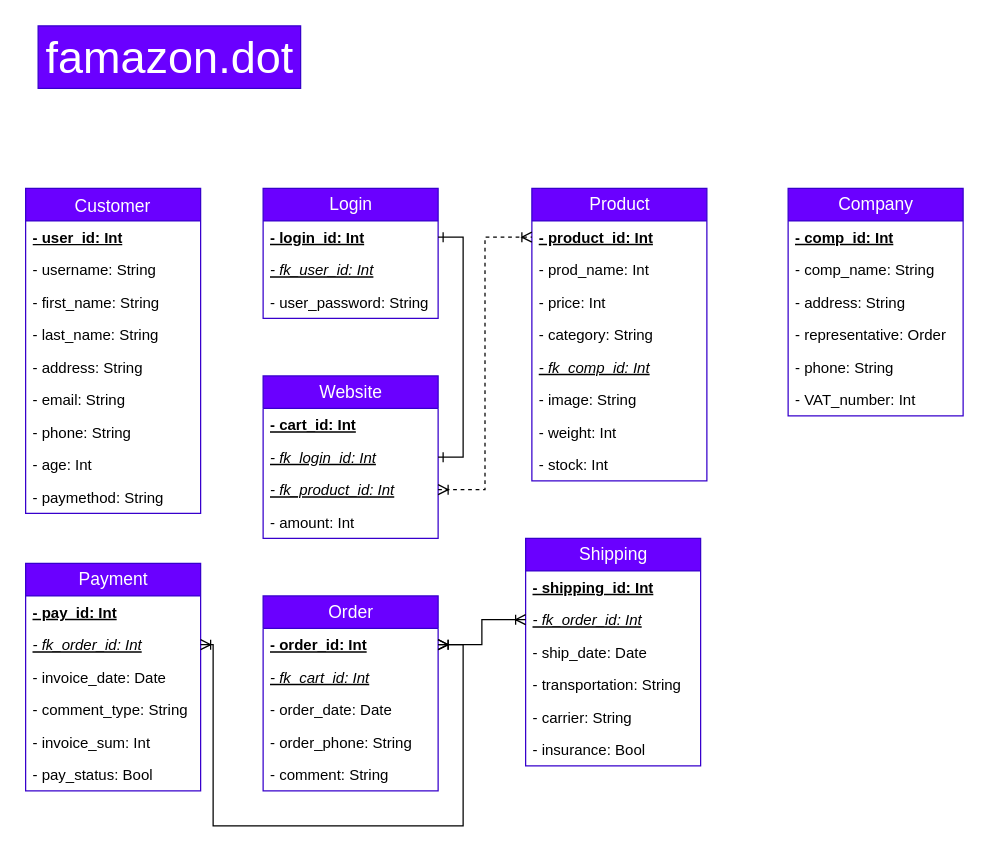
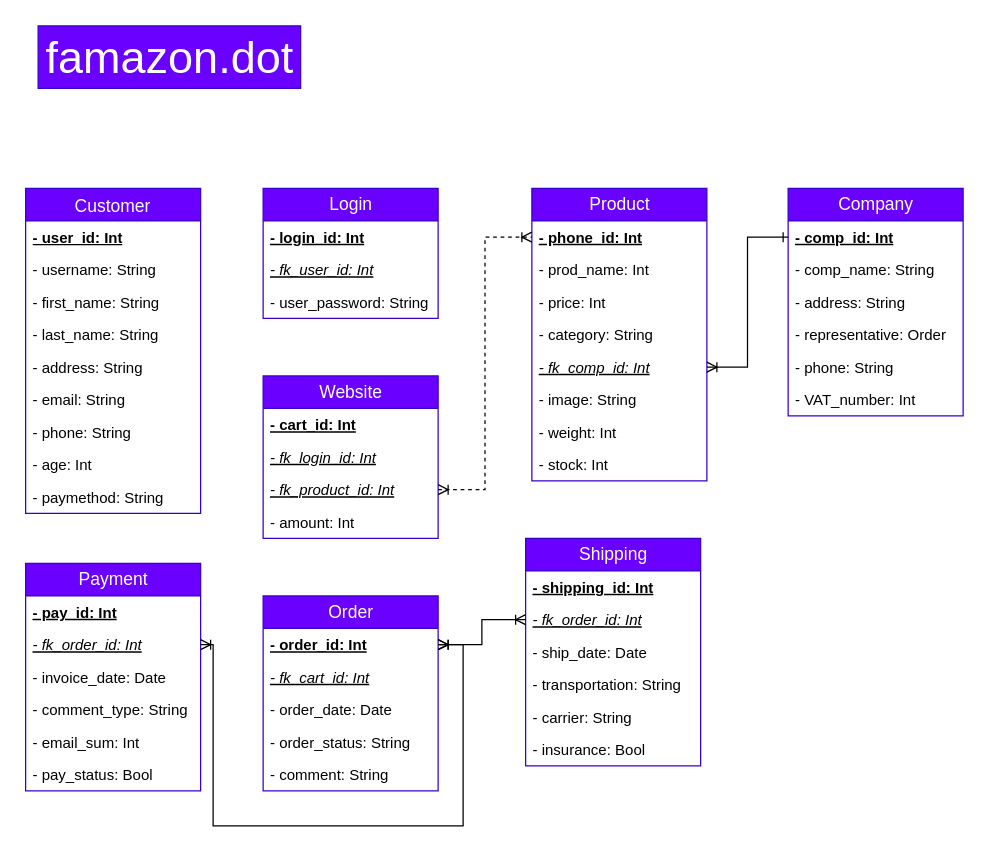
node "- product_id: Int": label "- product_id: Int" -> "- phone_id: Int"
edge "- comp_id: Int" -- "- fk_comp_id: Int": added
edge "- login_id: Int" -- "- fk_login_id: Int": removed
node "- invoice_sum: Int": label "- invoice_sum: Int" -> "- email_sum: Int"
node "- order_phone: String": label "- order_phone: String" -> "- order_status: String"
